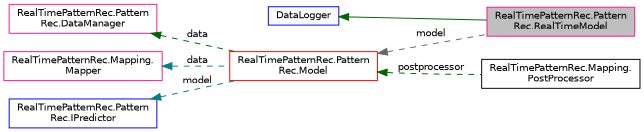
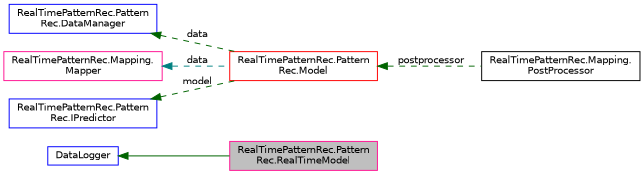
node "RealTimePatternRec.Pattern Rec.DataManager": color deeppink -> blue
edge "RealTimePatternRec.Pattern Rec.RealTimeModel" -> "RealTimePatternRec.Pattern Rec.Model": removed, label "model"
edge "RealTimePatternRec.Pattern Rec.Model" -> "RealTimePatternRec.Pattern Rec.IPredictor": color teal -> darkgreen
